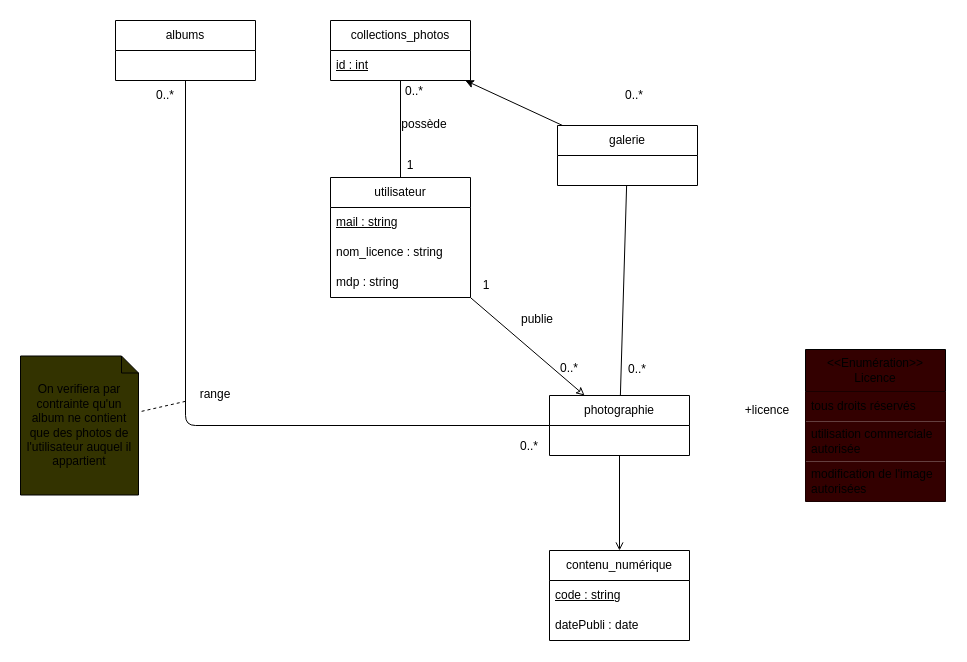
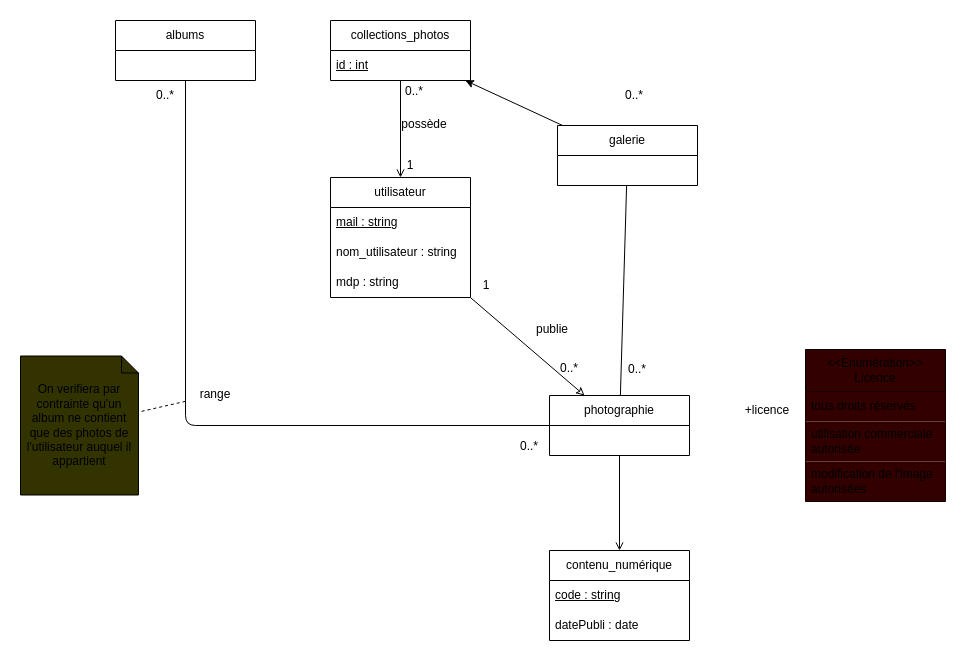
edge "collections_photos" -- "utilisateur": arrowhead none -> open
node "nom_licence : string": label "nom_licence : string" -> "nom_utilisateur : string"
node "publie": moved (538, 320) -> (553, 330)
